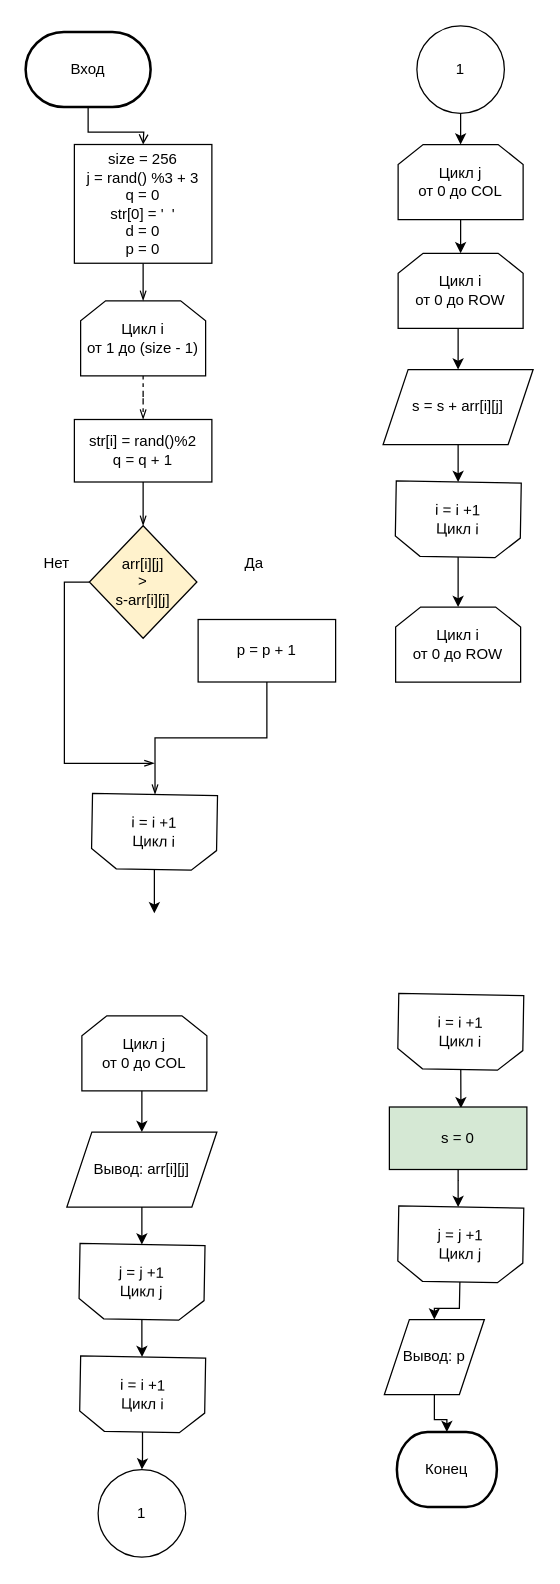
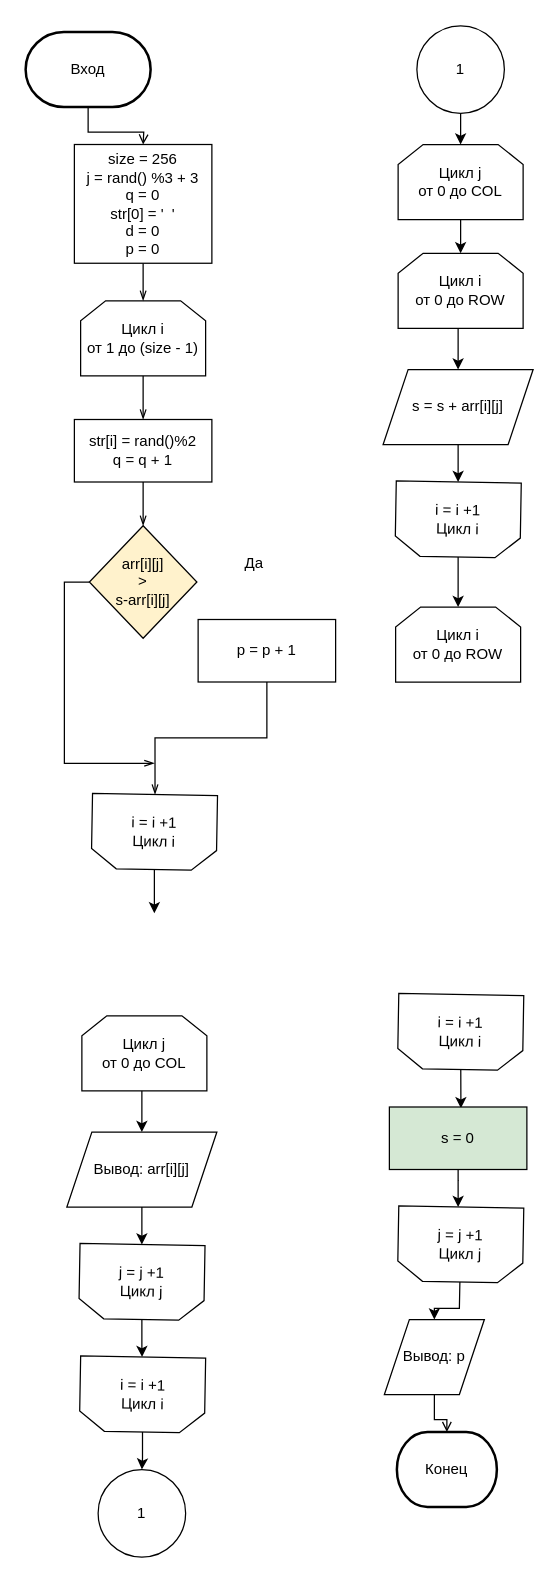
edge "Цикл i от 1 до (size - 1)" -> "str[i] = rand()%2 q = q + 1": style dashed -> solid
node "Нет": removed
edge "Вывод: p" -> "Конец": arrowhead classic -> open
